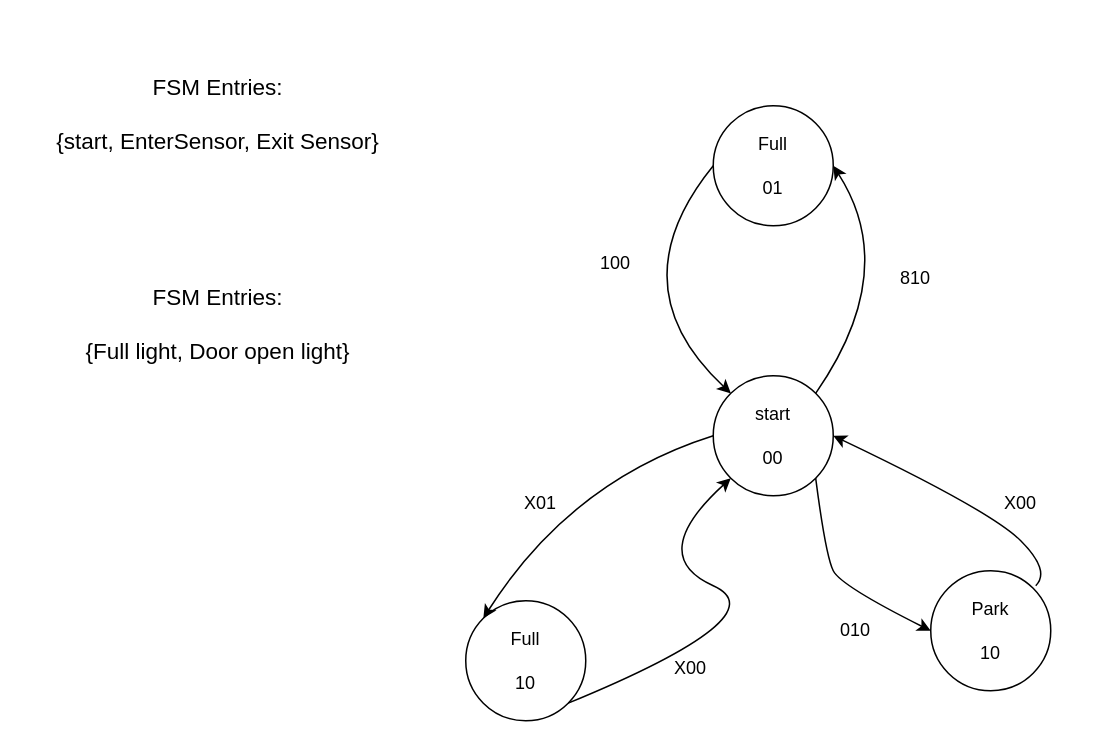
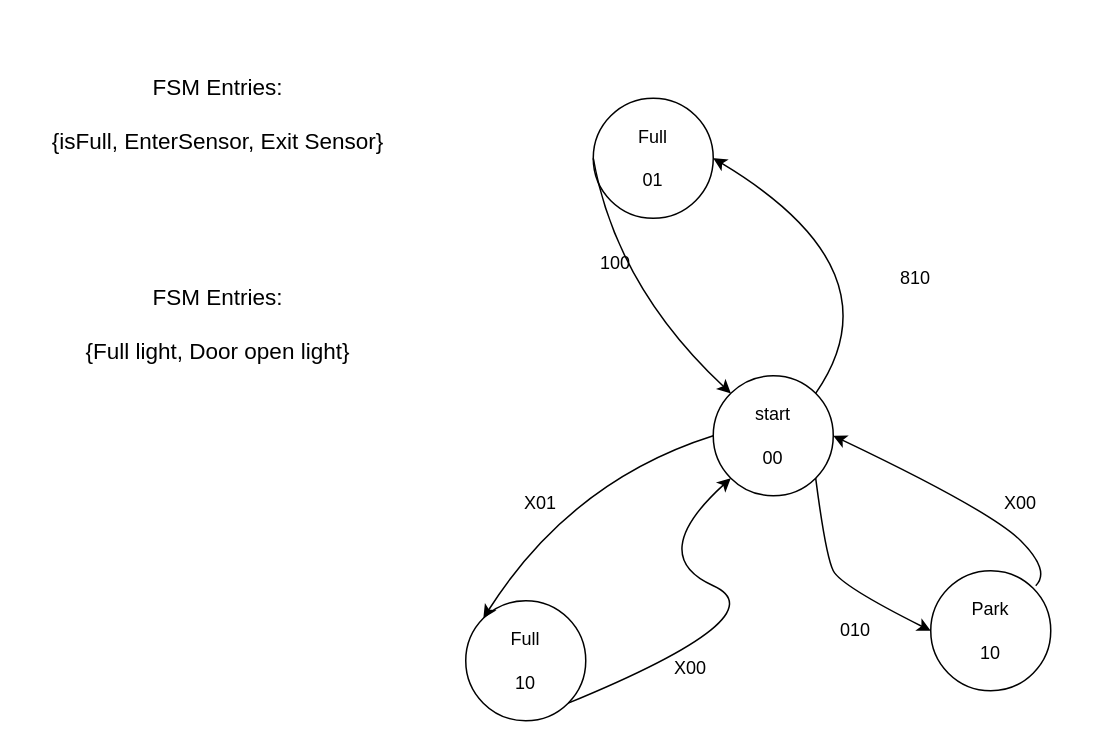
node "FSM Entries: {start, EnterSensor, Exit Sensor}": label "FSM Entries: {start, EnterSensor, Exit Sensor}" -> "FSM Entries: {isFull, EnterSensor, Exit Sensor}"
node "Full 01": moved (773, 166) -> (653, 158)
